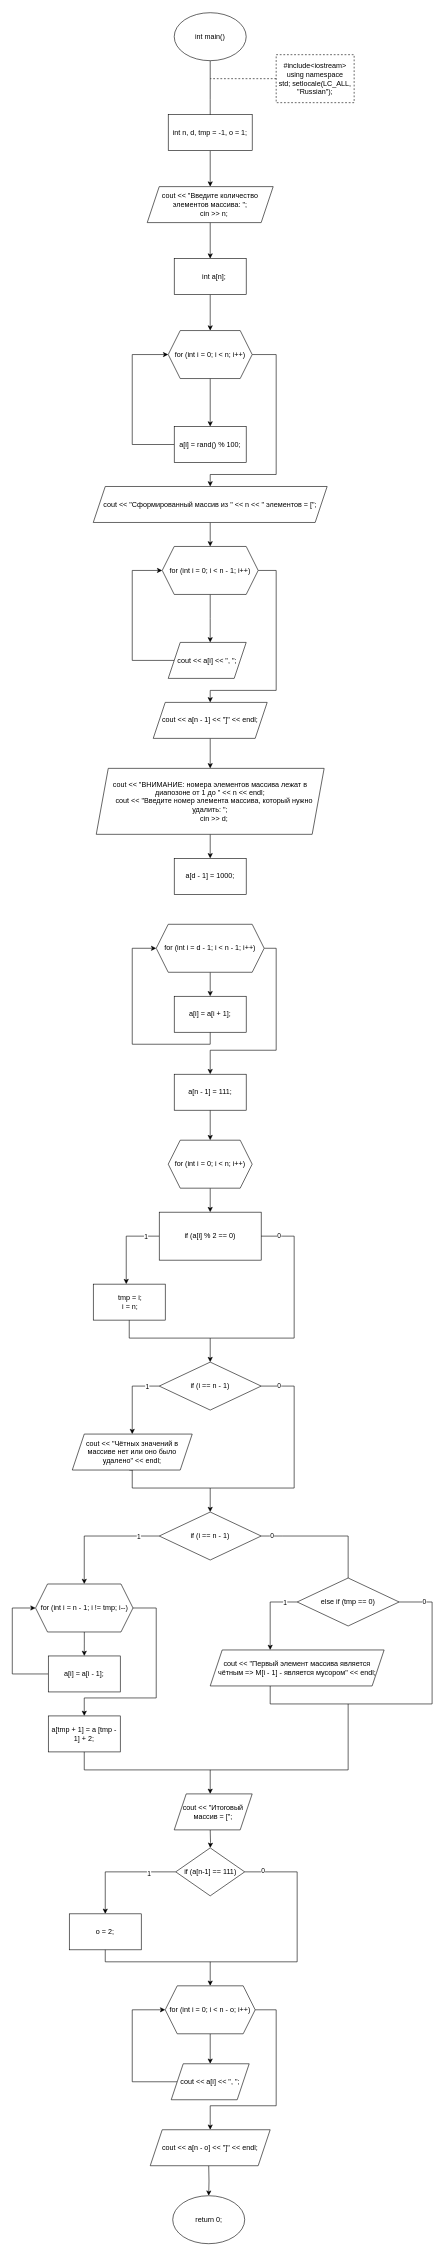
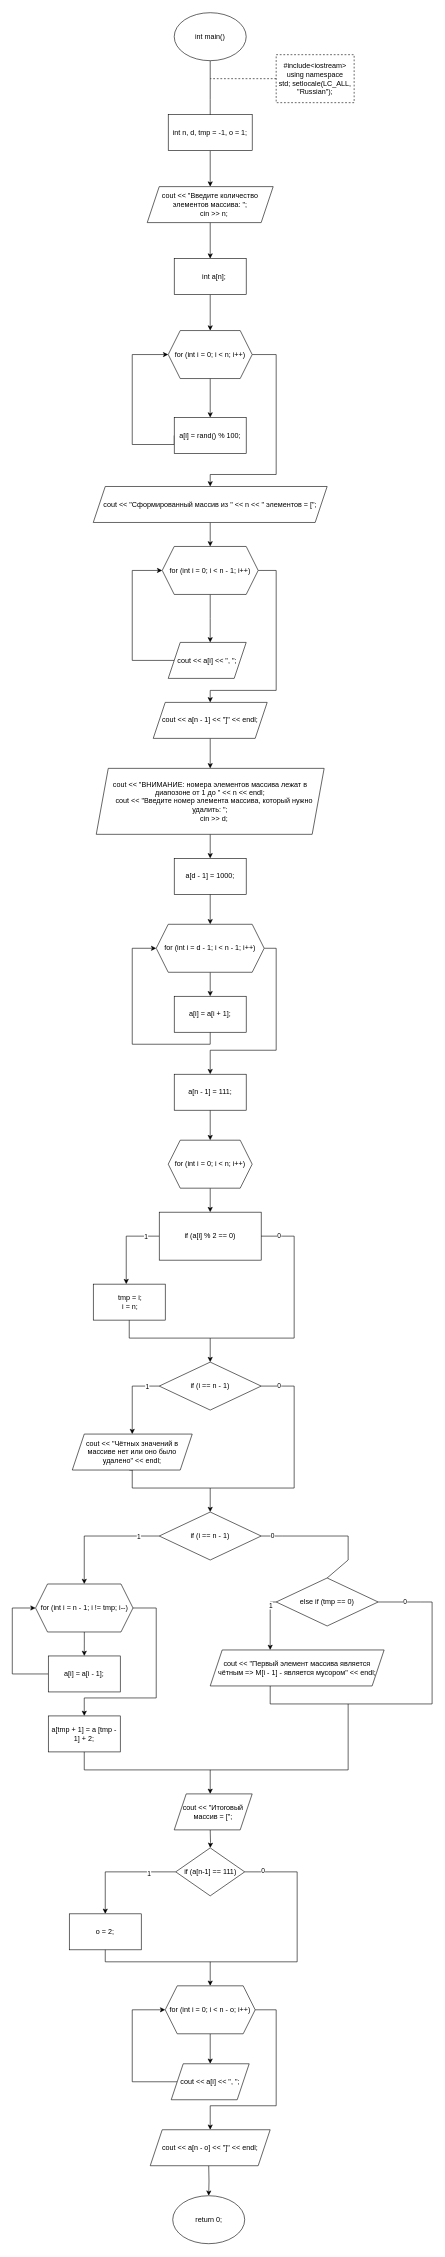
node "a[i] = rand() % 100;": moved (210, 444) -> (210, 435)
edge "a[d - 1] = 1000;" -> "for (int i = d - 1; i < n - 1; i++)": added
node "else if (tmp == 0)": moved (348, 1602) -> (327, 1602)
